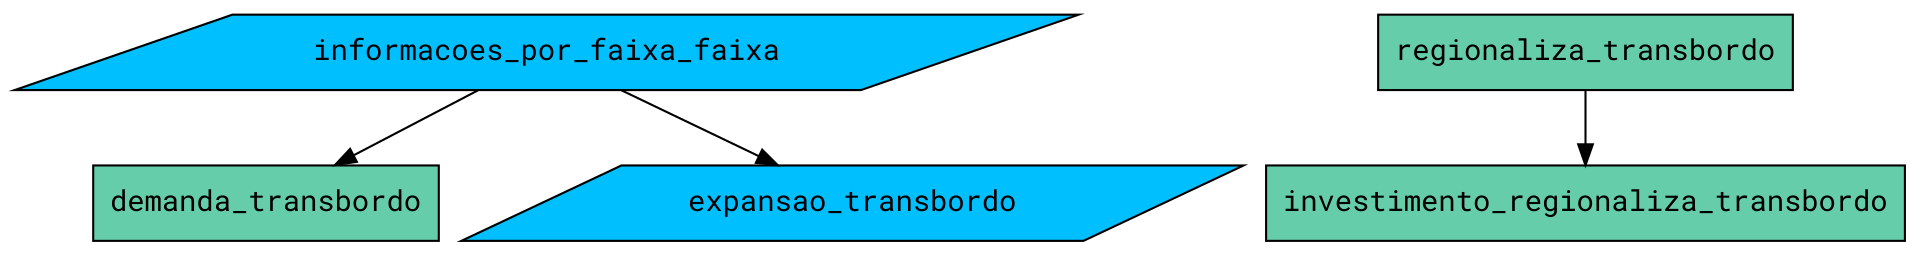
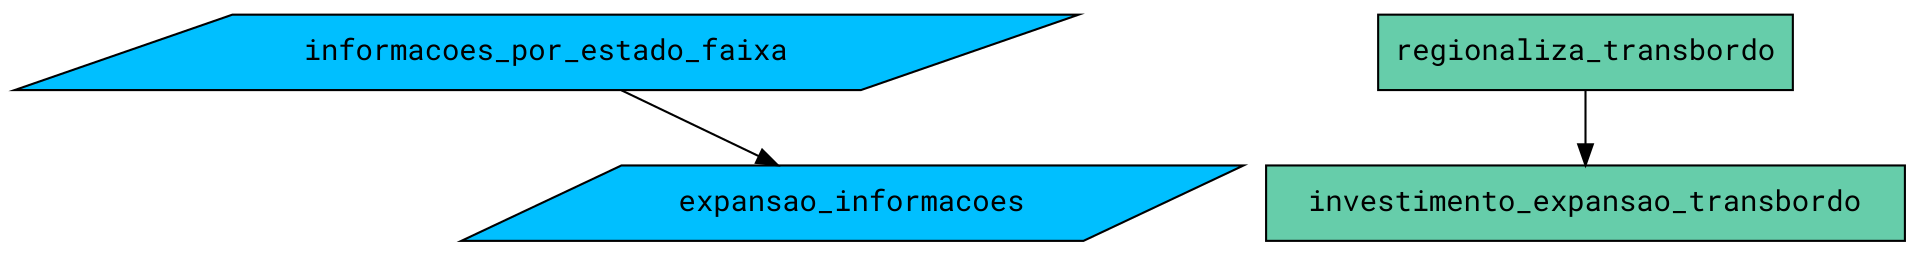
node "informacoes_por_faixa_faixa": label "informacoes_por_faixa_faixa" -> "informacoes_por_estado_faixa"
node "demanda_transbordo": removed
node "expansao_transbordo": label "expansao_transbordo" -> "expansao_informacoes"
node "investimento_regionaliza_transbordo": label "investimento_regionaliza_transbordo" -> "investimento_expansao_transbordo"
